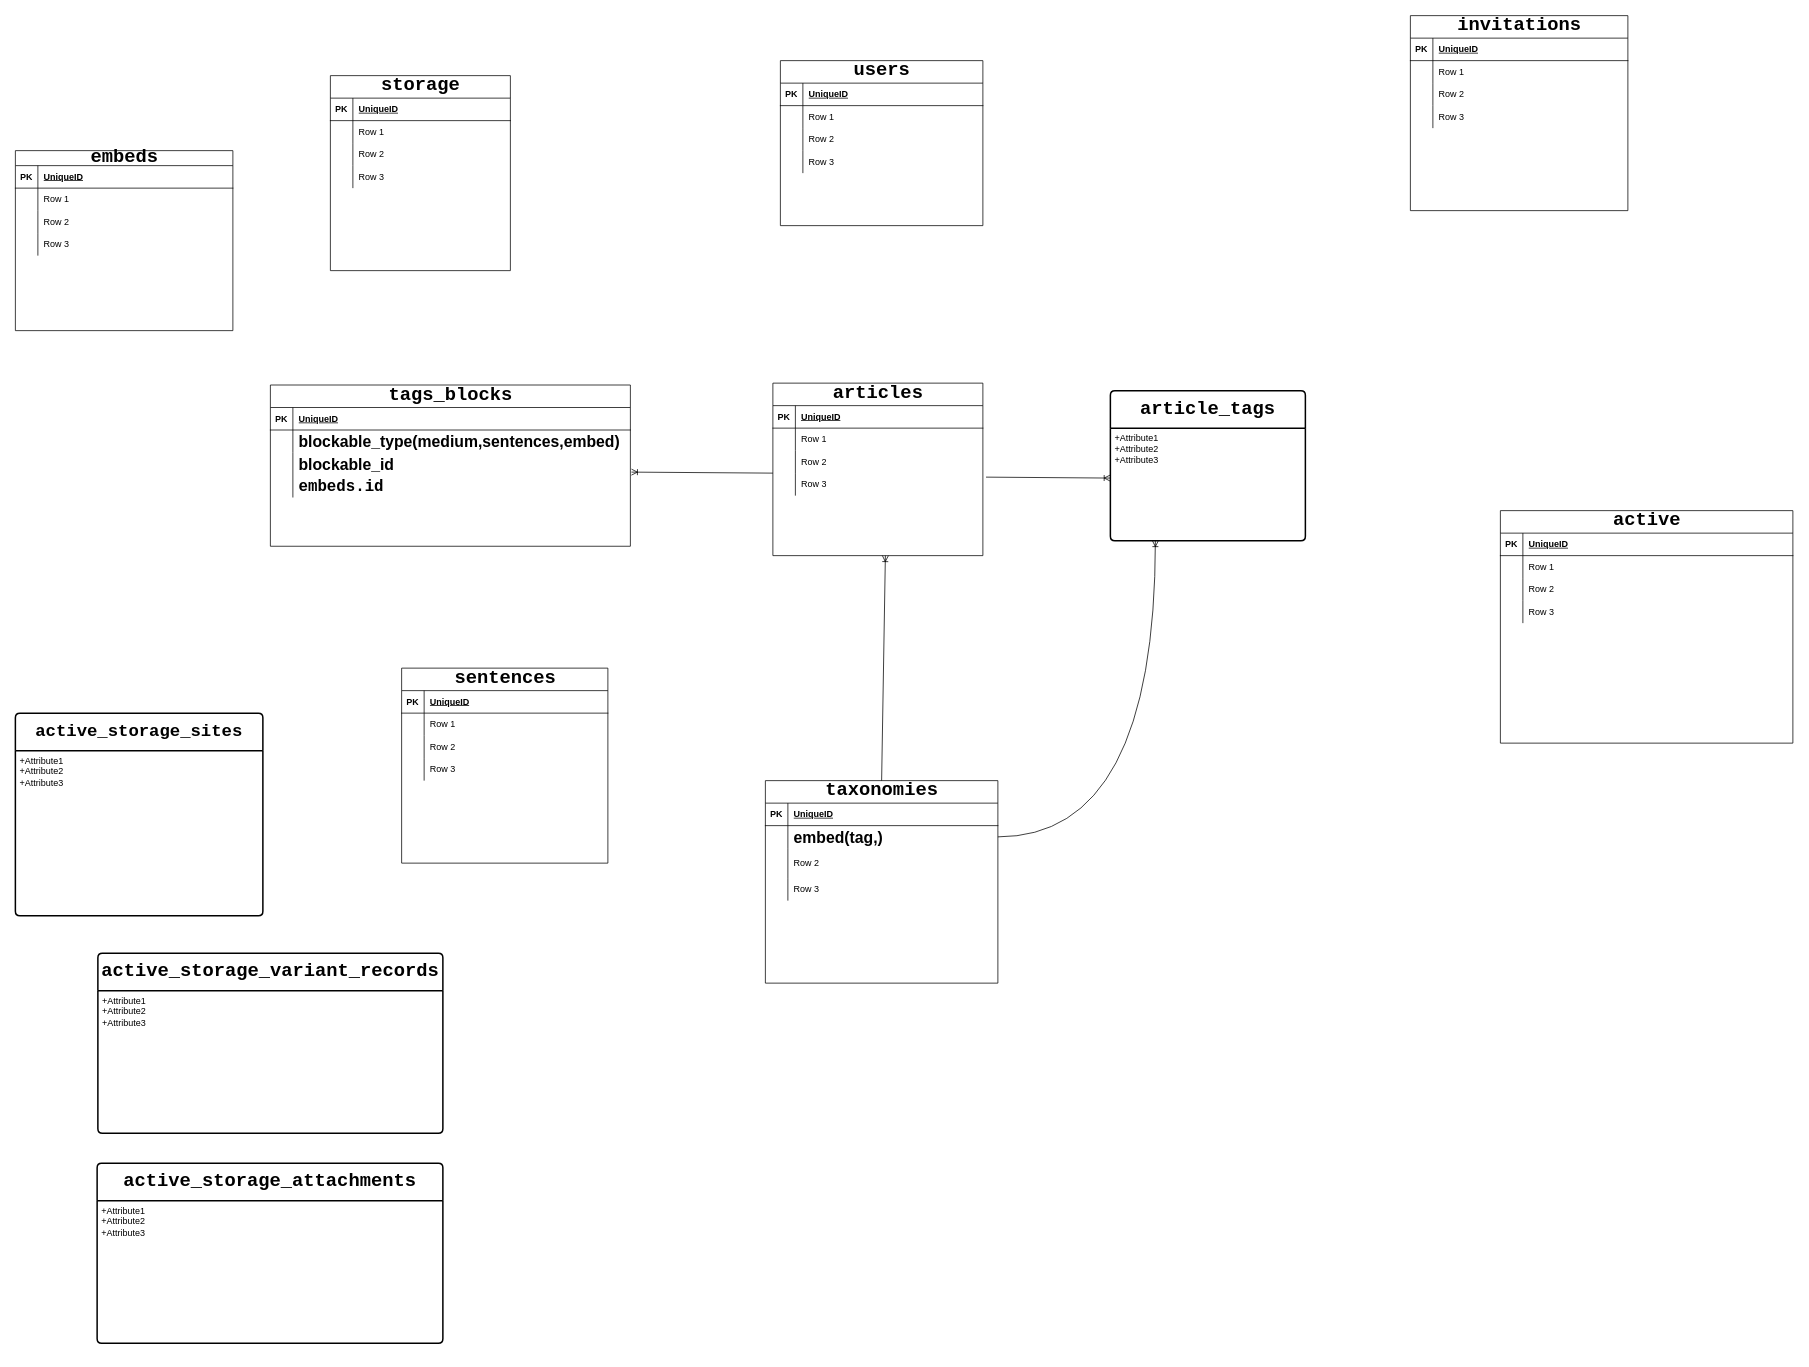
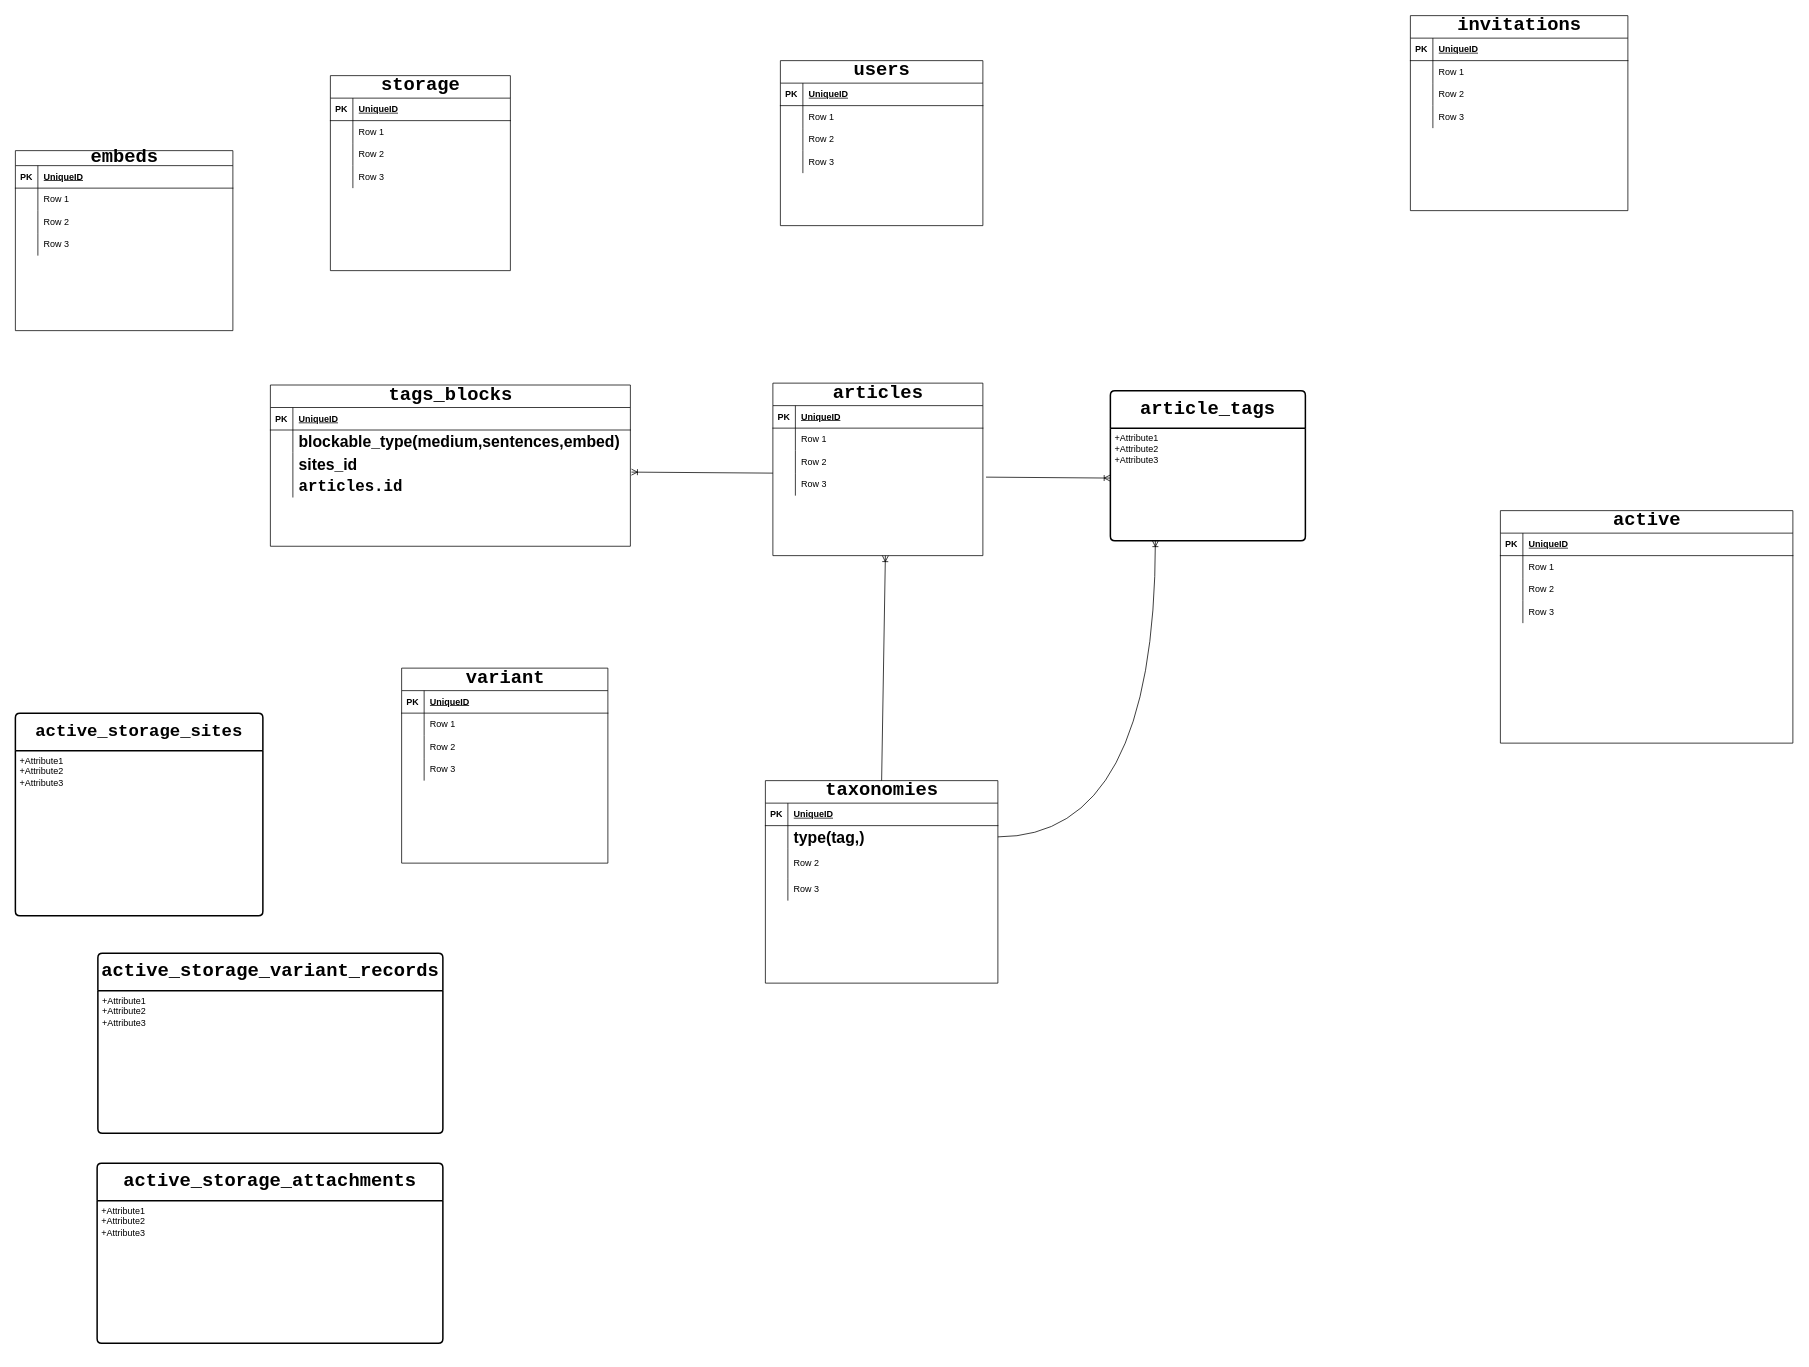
node "blockable_id": label "blockable_id" -> "sites_id"
node "embeds.id": label "embeds.id" -> "articles.id"
node "sentences": label "sentences" -> "variant"
node "embed(tag,)": label "embed(tag,)" -> "type(tag,)"
